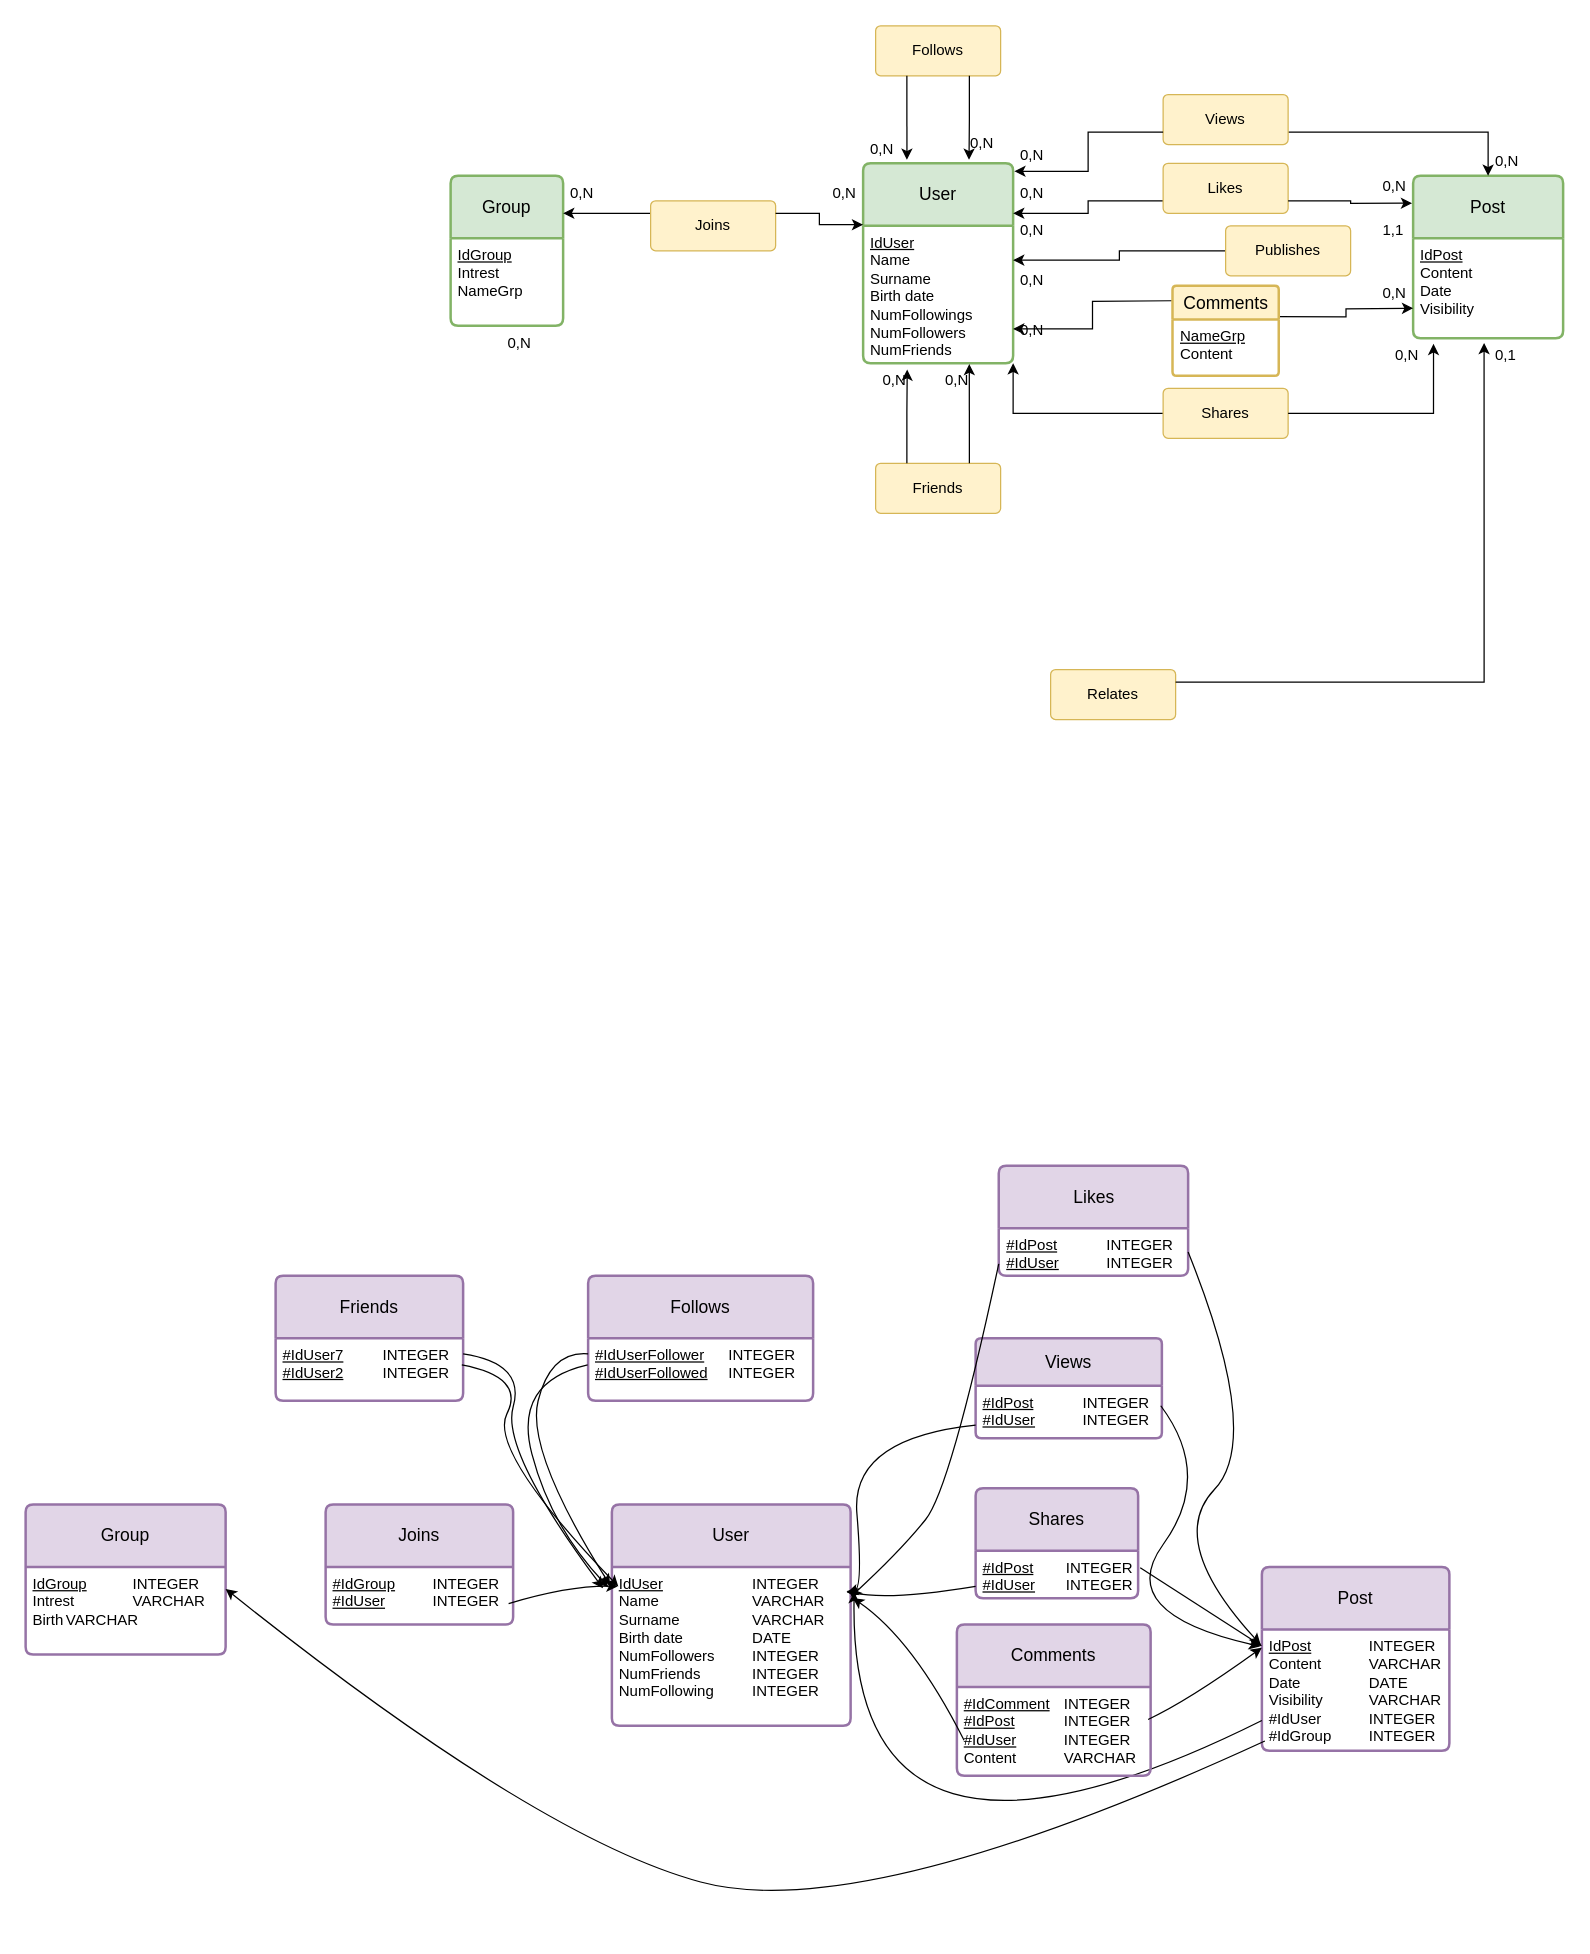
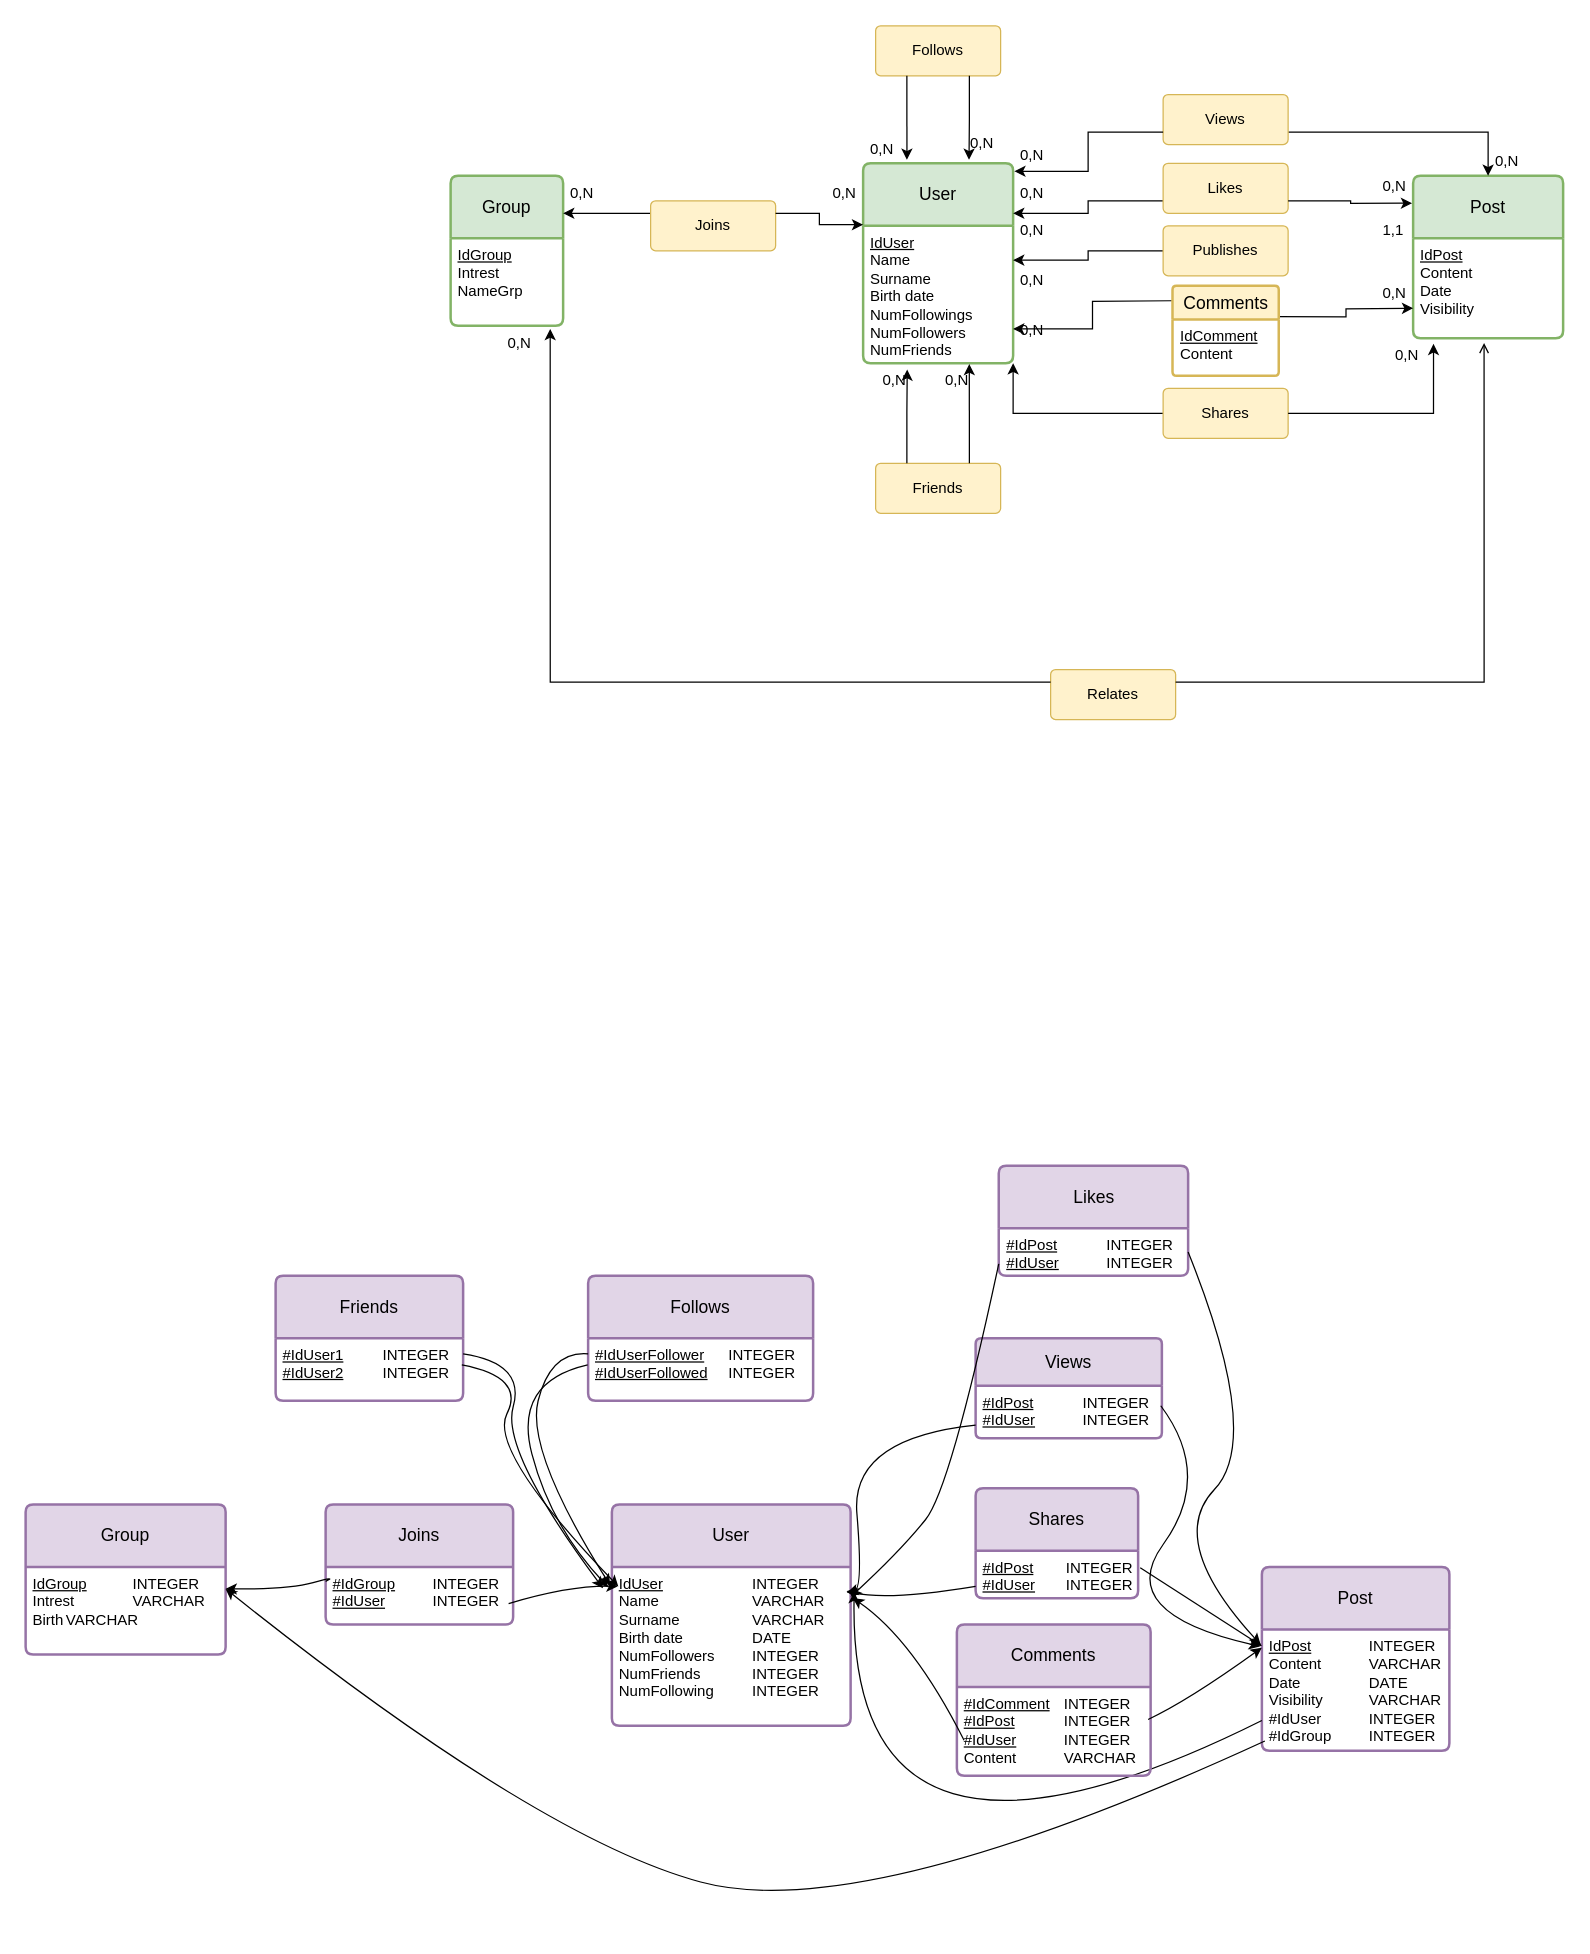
node "Publishes": moved (1288, 251) -> (1226, 251)
node "NameGrp Content": label "NameGrp Content" -> "IdComment Content"
edge "Relates" -> "IdPost Content Date Visibility": arrowhead classic -> open
node "0,1": removed
edge "Relates" -> "IdGroup Intrest NameGrp": added
node "#IdUser7 INTEGER #IdUser2 INTEGER": label "#IdUser7 INTEGER #IdUser2 INTEGER" -> "#IdUser1 INTEGER #IdUser2 INTEGER"
edge "#IdGroup INTEGER #IdUser INTEGER" -> "IdGroup INTEGER Intrest VARCHAR Birth VARCHAR": added
